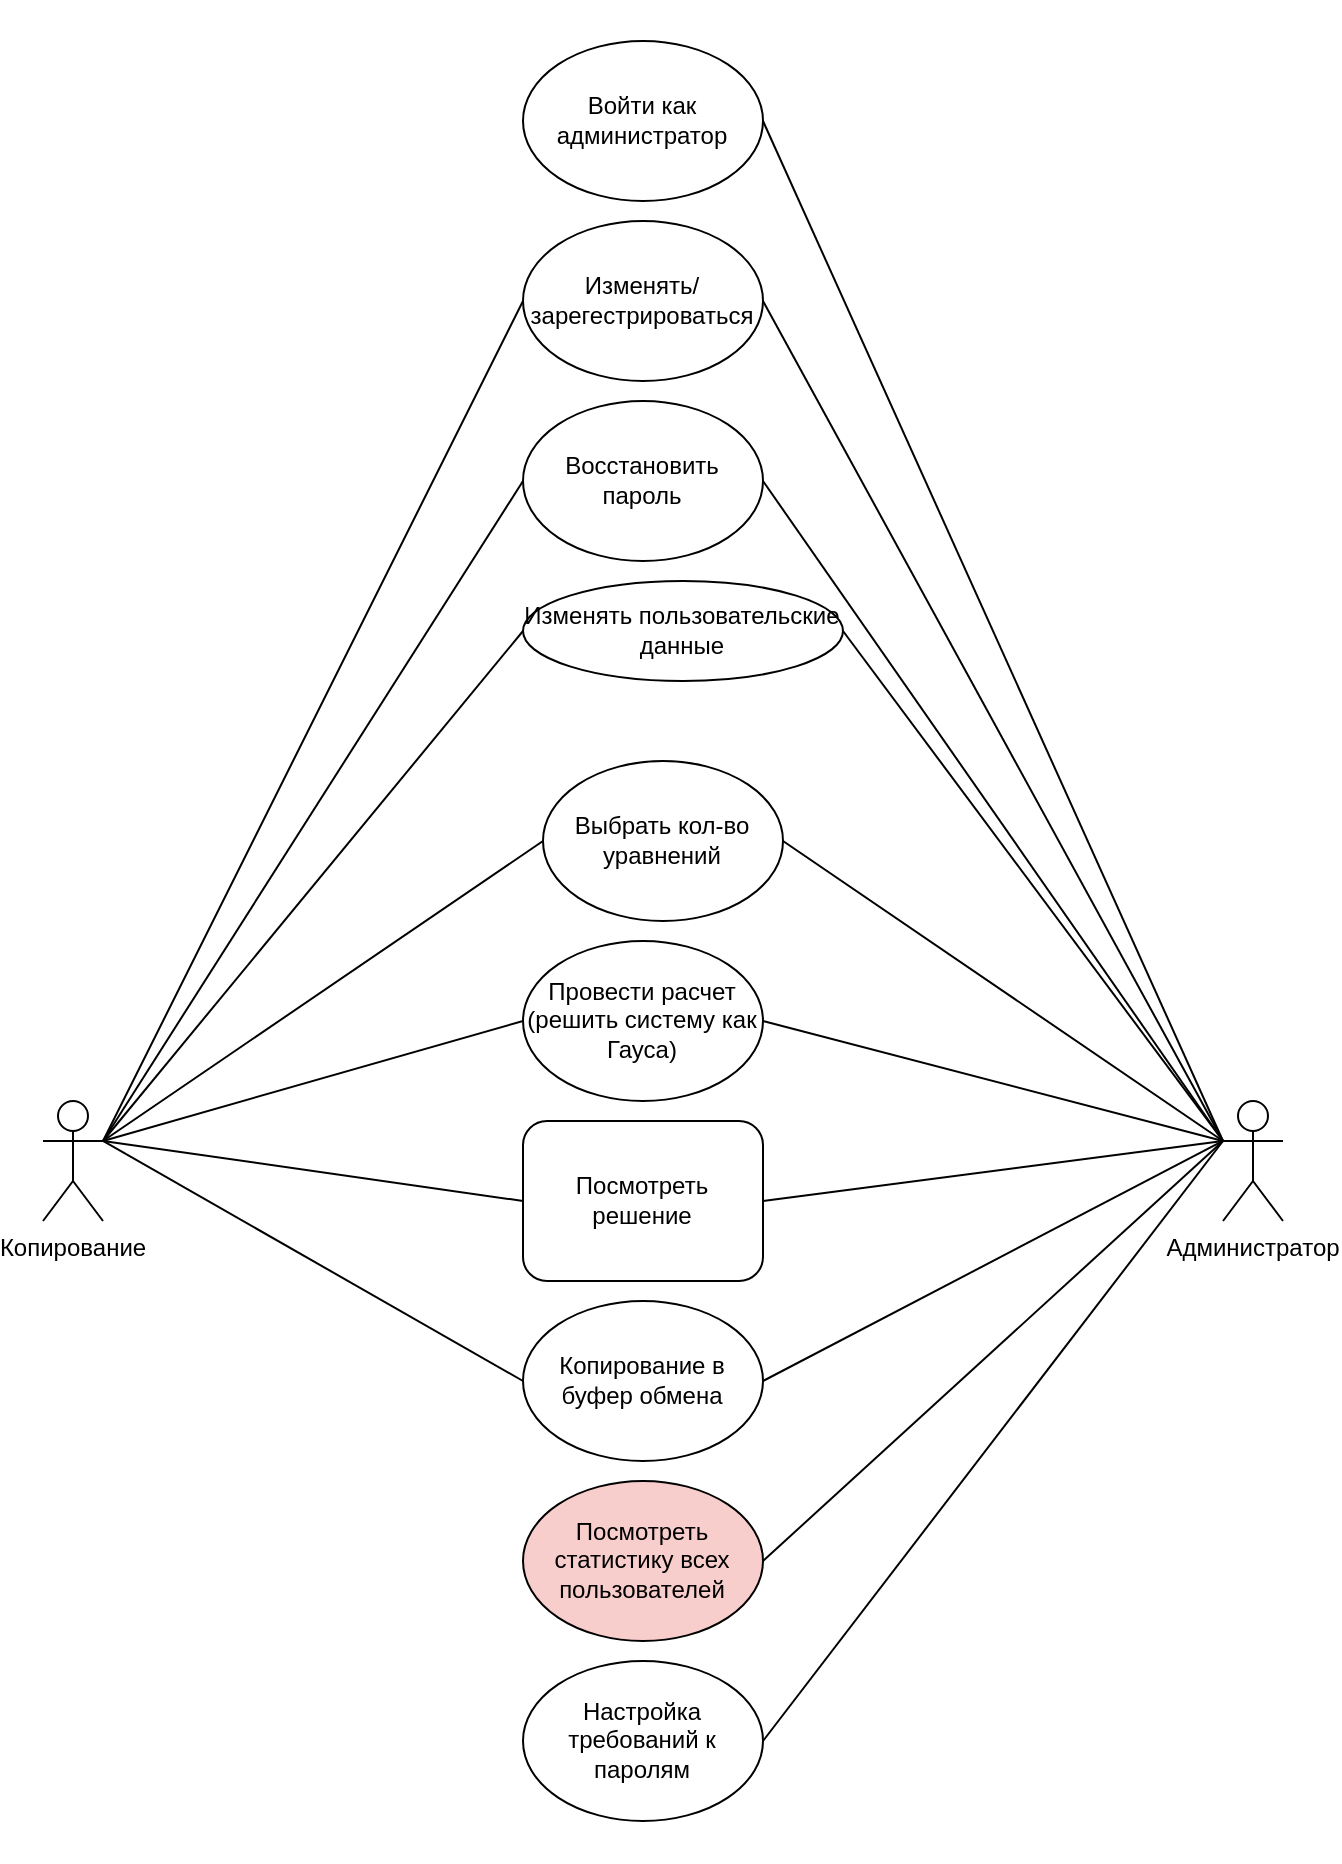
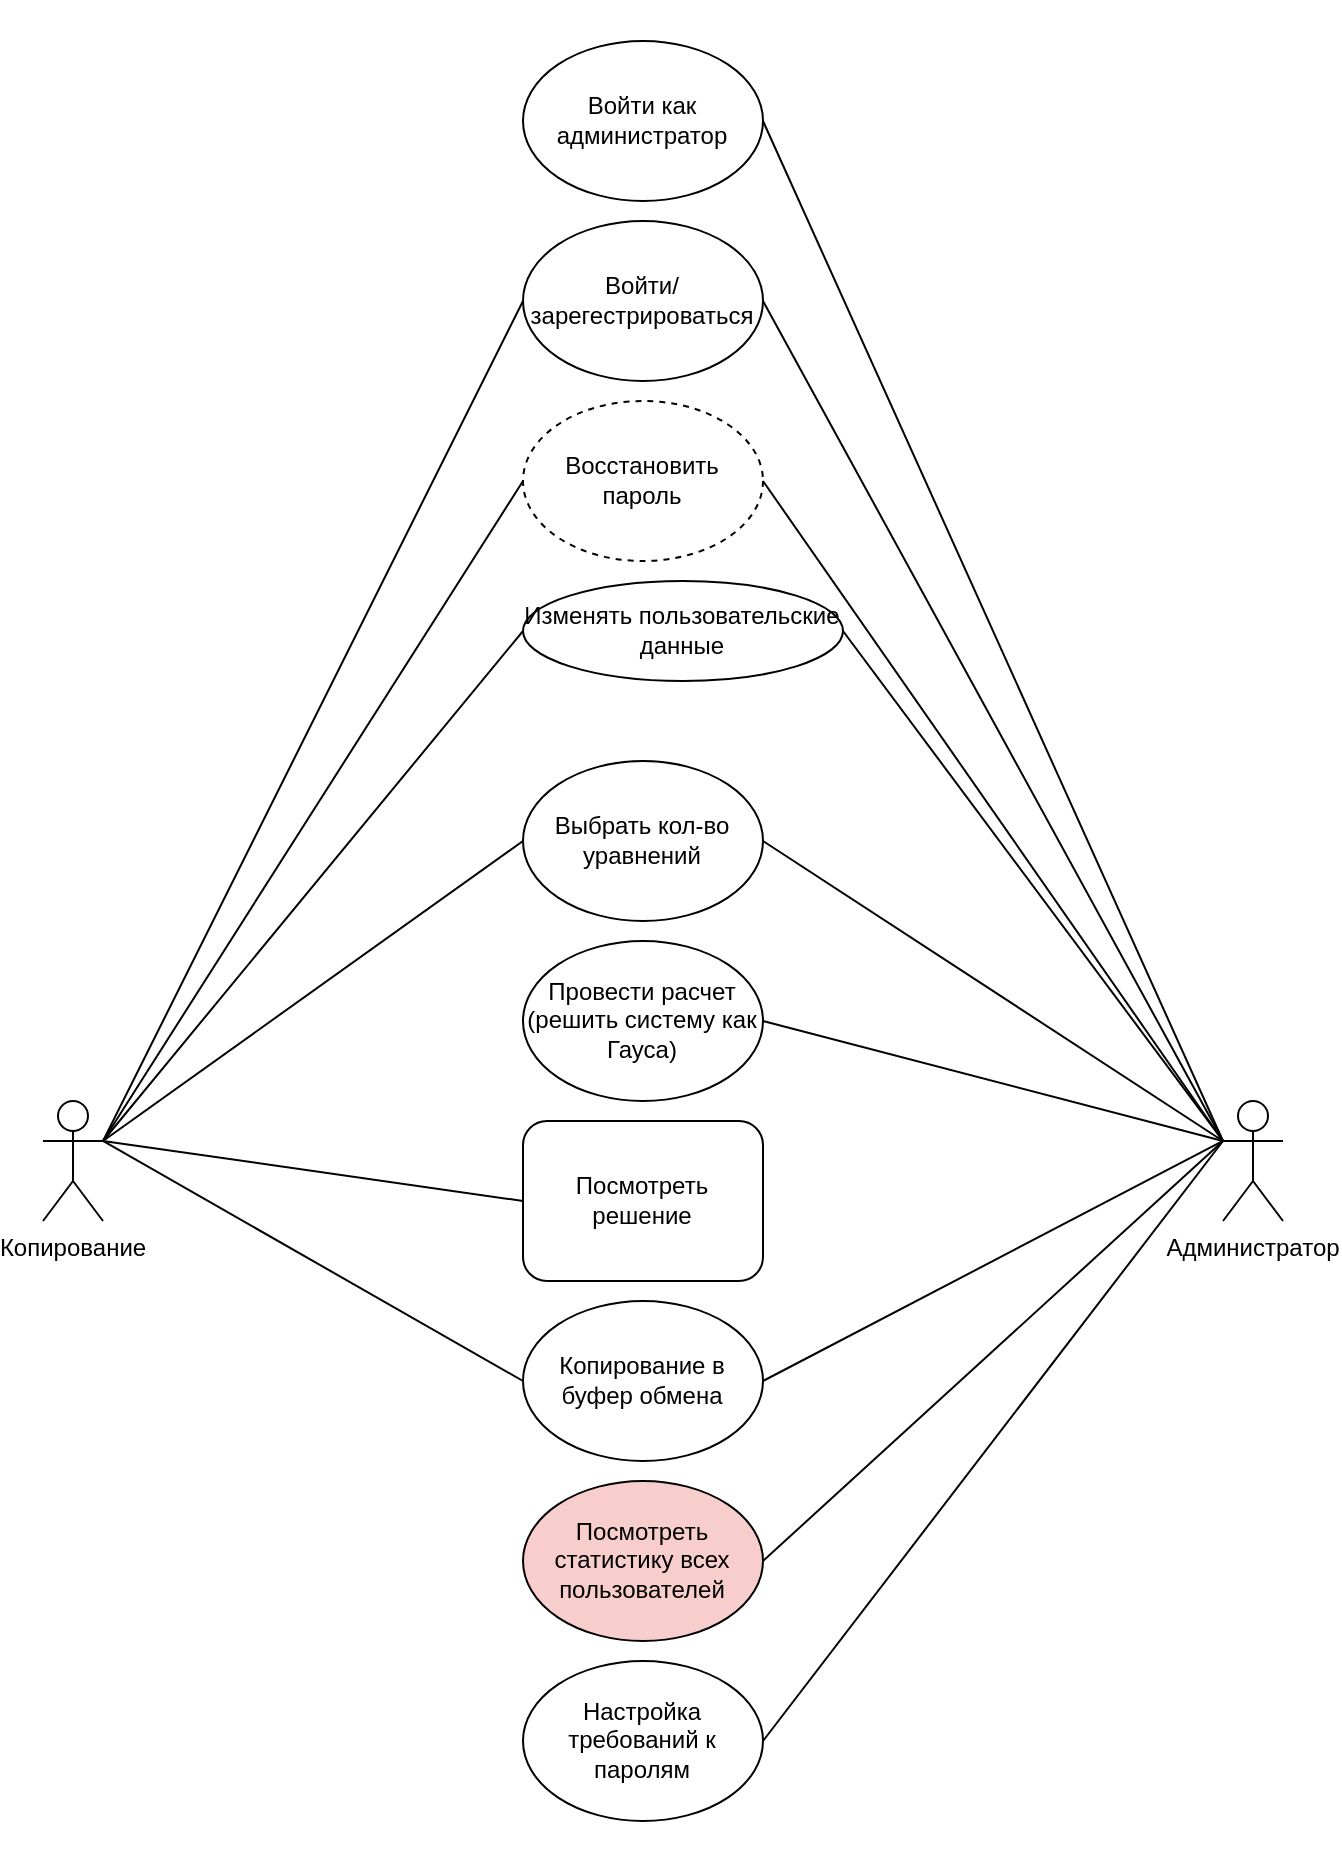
node "Изменять/зарегестрироваться": label "Изменять/зарегестрироваться" -> "Войти/зарегестрироваться"
node "Восстановить пароль": style solid -> dashed
node "Выбрать кол-во уравнений": moved (663, 841) -> (643, 841)
edge "Провести расчет (решить систему как Гауса)" -- "Копирование": removed
edge "Администратор" -- "Посмотреть решение": removed
